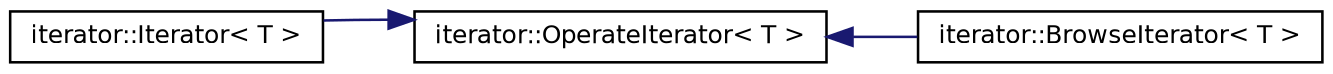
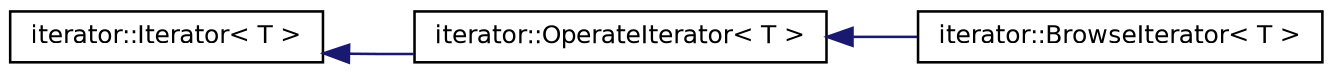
edge "iterator::Iterator< T >" -> "iterator::OperateIterator< T >": reversed
